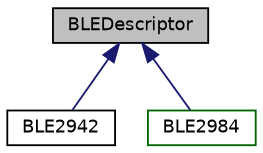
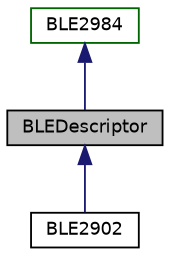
edge "BLE2984" -> "BLEDescriptor": reversed
node "BLE2942": label "BLE2942" -> "BLE2902"
